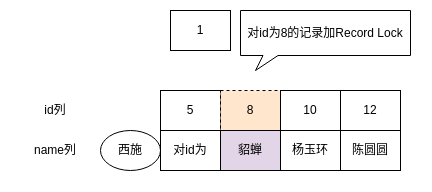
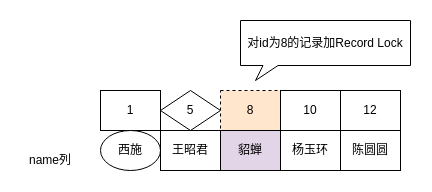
node "1": moved (201, 31) -> (131, 111)
node "对id为8的记录加Record Lock": moved (326, 41) -> (326, 51)
node "id列": removed
node "5": shape rectangle -> diamond
node "name列": moved (56, 151) -> (51, 161)
node "对id为": label "对id为" -> "王昭君"
